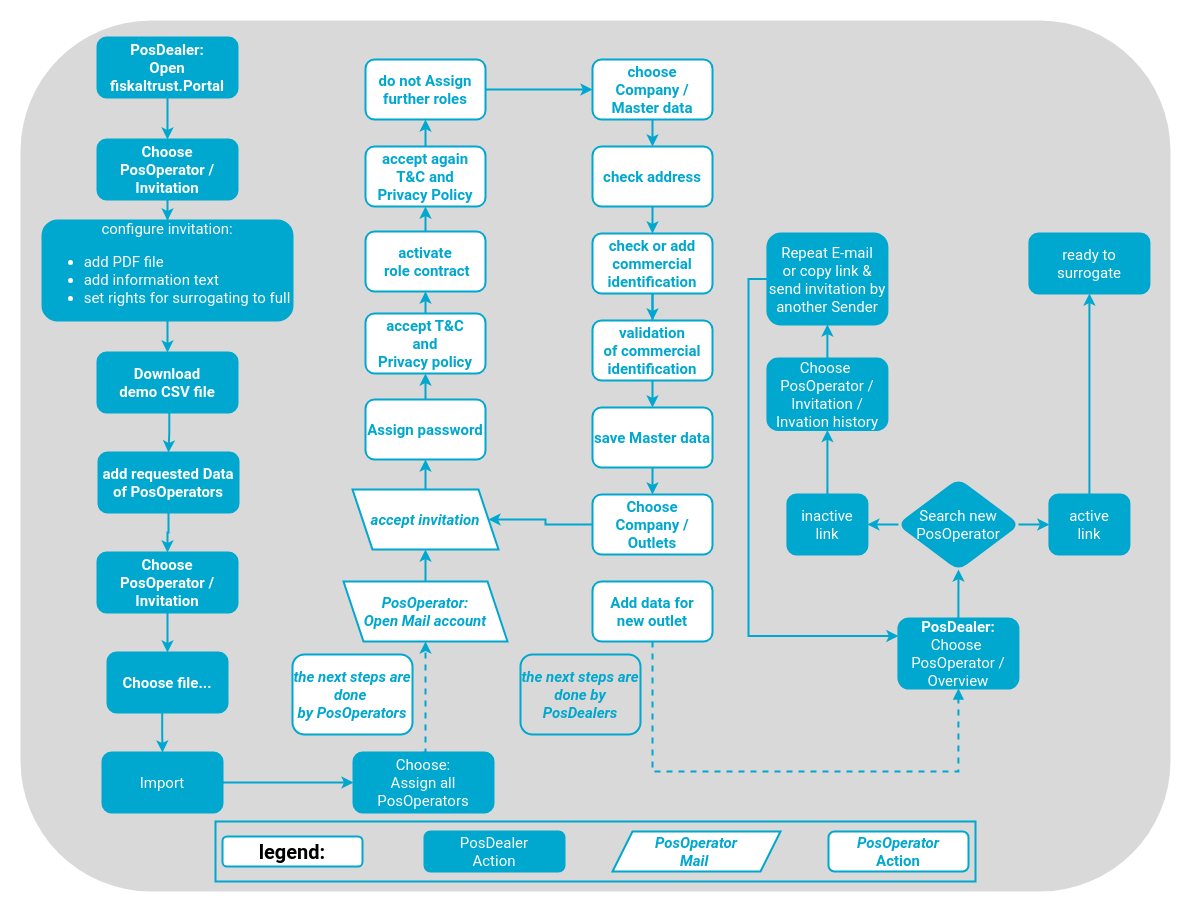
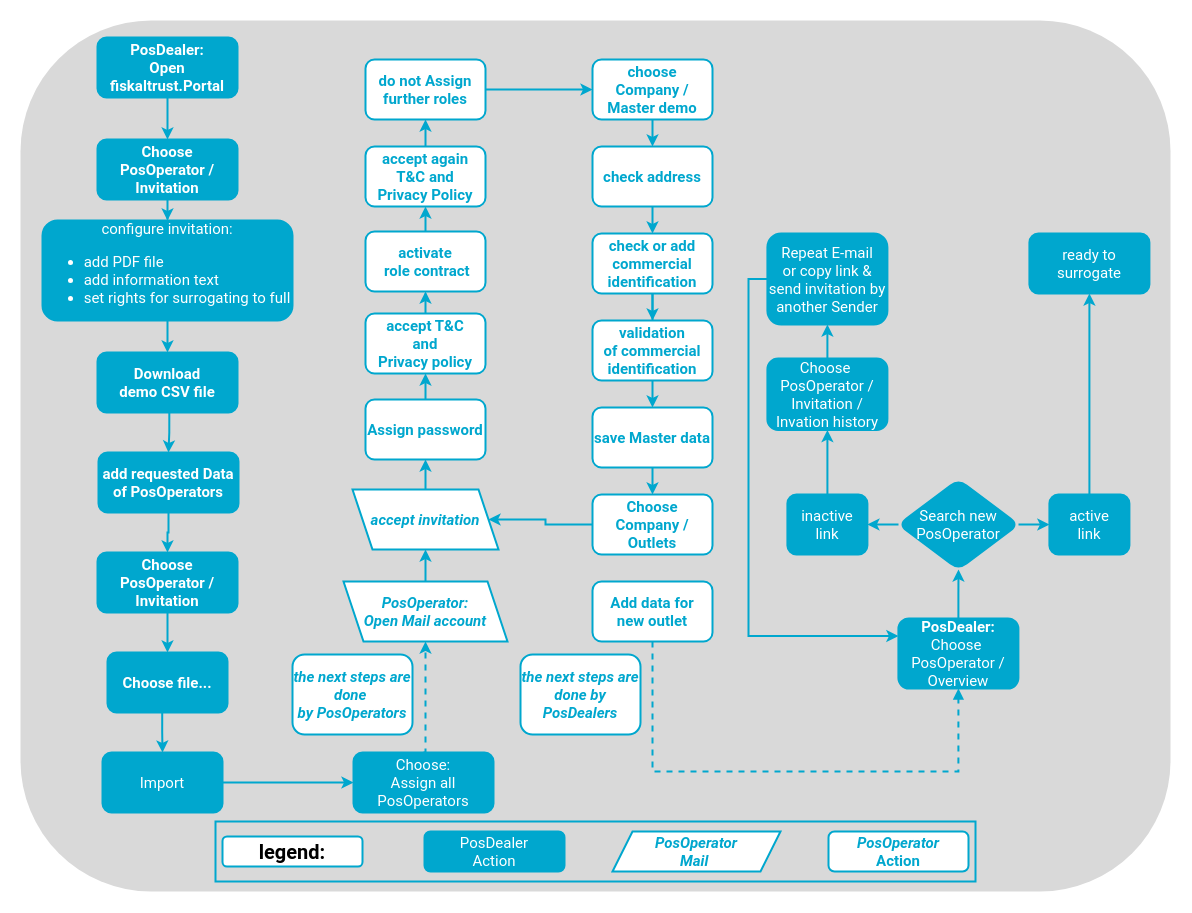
node "choose Company / Master data": label "choose Company / Master data" -> "choose Company / Master demo"
node "the next steps are done by PosDealers": fillcolor #d9d9d9 -> #ffffff
